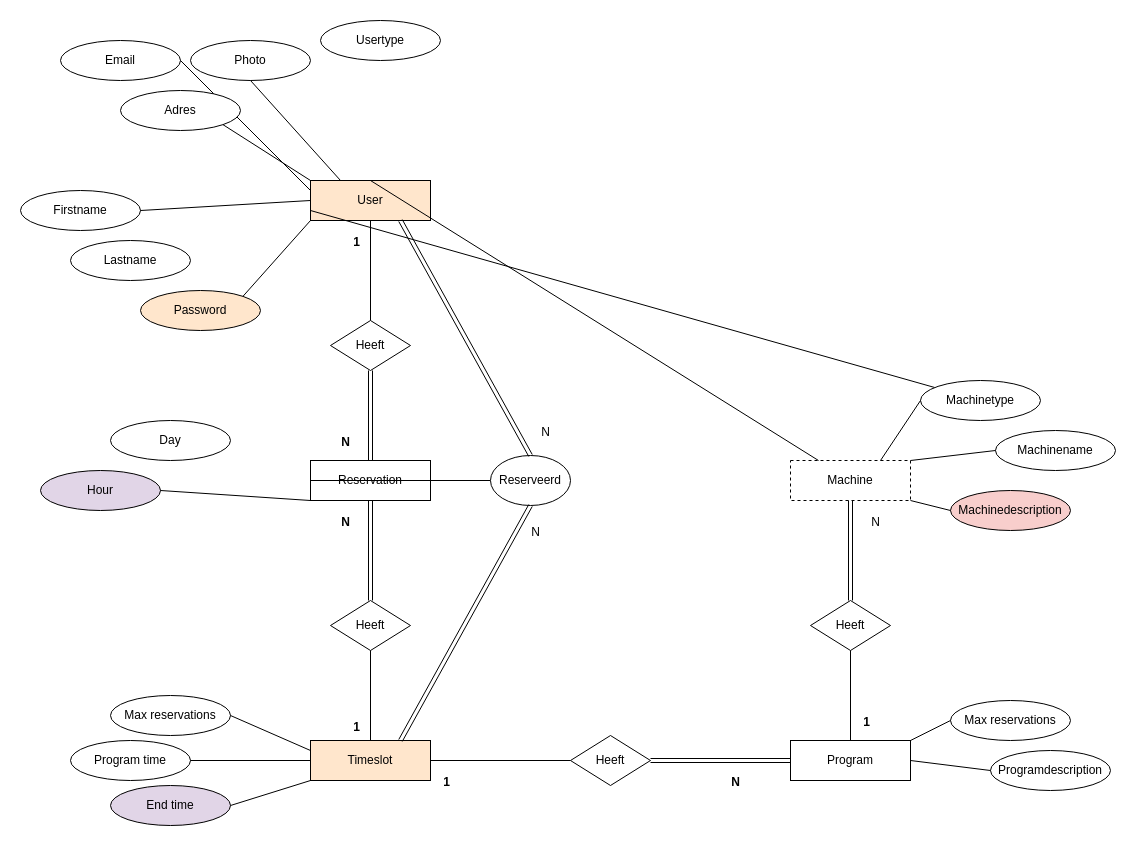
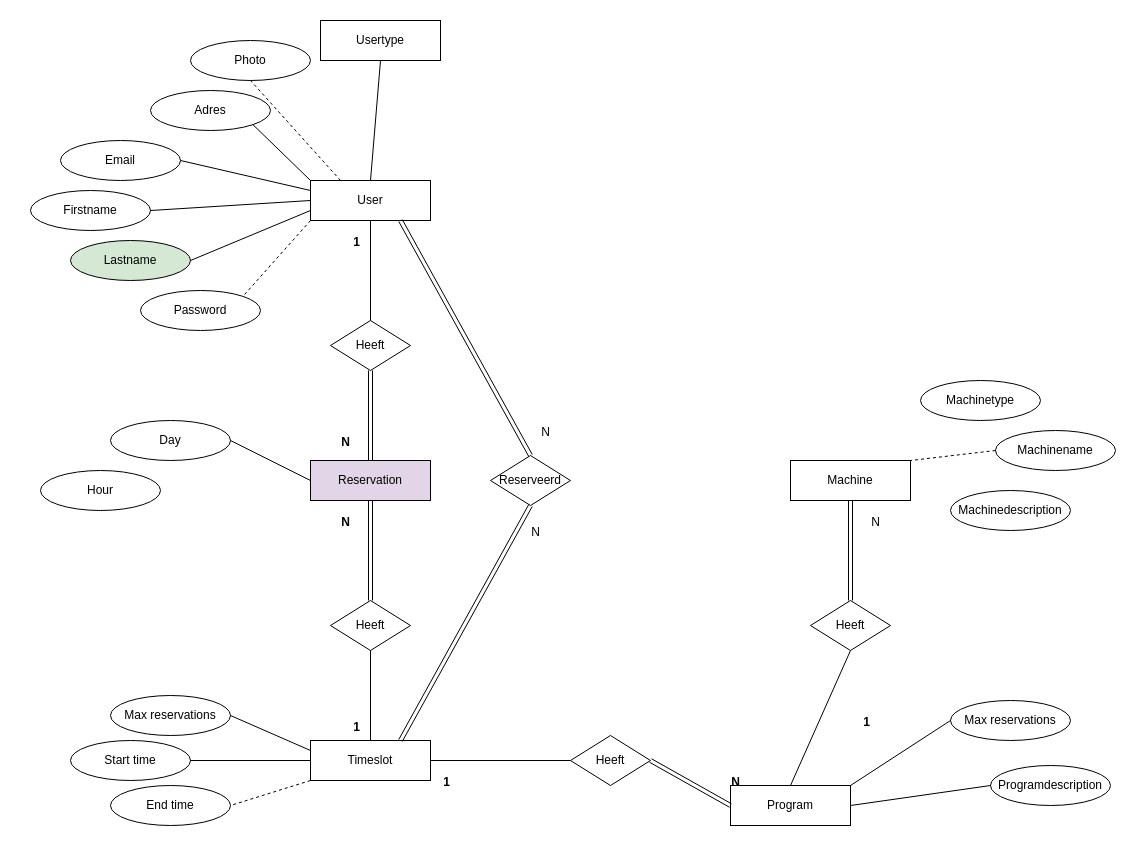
node "Usertype": shape ellipse -> rectangle
node "Email": moved (121, 61) -> (121, 161)
node "Adres": moved (181, 111) -> (211, 111)
edge "Photo" -- "User": style solid -> dashed
node "User": fillcolor #ffe6cc -> #ffffff
node "Firstname": moved (81, 211) -> (91, 211)
edge "User" -- "Password": style solid -> dashed
node "Lastname": fillcolor #ffffff -> #d5e8d4
node "Password": fillcolor #ffe6cc -> #ffffff
edge "User" -- "Machine": now "User" -- "Usertype"
edge "User" -- "Machinetype": now "User" -- "Lastname"
edge "Machinetype" -- "Machine": removed
edge "Machinename" -- "Machine": style solid -> dashed
node "Reservation": fillcolor #ffffff -> #e1d5e7
edge "Reservation" -- "Reserveerd": now "Reservation" -- "Day"
node "Reserveerd": shape ellipse -> diamond
node "Machine": style dashed -> solid
node "Hour": fillcolor #e1d5e7 -> #ffffff
edge "Reservation" -- "Hour": removed
edge "Machine" -- "Machinedescription": removed
node "Machinedescription": fillcolor #f8cecc -> #ffffff
node "Program time": label "Program time" -> "Start time"
node "Timeslot": fillcolor #ffe6cc -> #ffffff
node "Program": moved (851, 761) -> (791, 806)
node "Programdescription": moved (1051, 771) -> (1051, 786)
edge "Timeslot" -- "End time": style solid -> dashed
node "End time": fillcolor #e1d5e7 -> #ffffff
